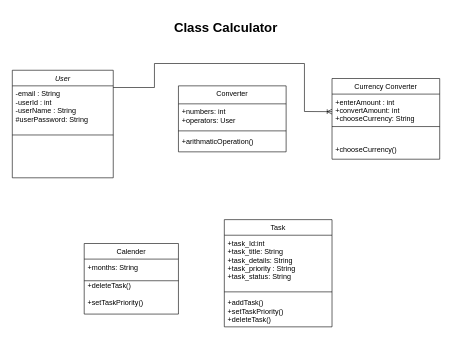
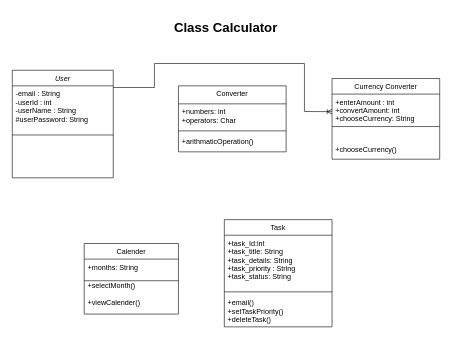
node "+numbers: int +operators: User": label "+numbers: int +operators: User" -> "+numbers: int +operators: Char"
node "+deleteTask()": label "+deleteTask()" -> "+selectMonth()"
node "+setTaskPriority()": label "+setTaskPriority()" -> "+viewCalender()"
node "+addTask() +setTaskPriority() +deleteTask()": label "+addTask() +setTaskPriority() +deleteTask()" -> "+email() +setTaskPriority() +deleteTask()"
